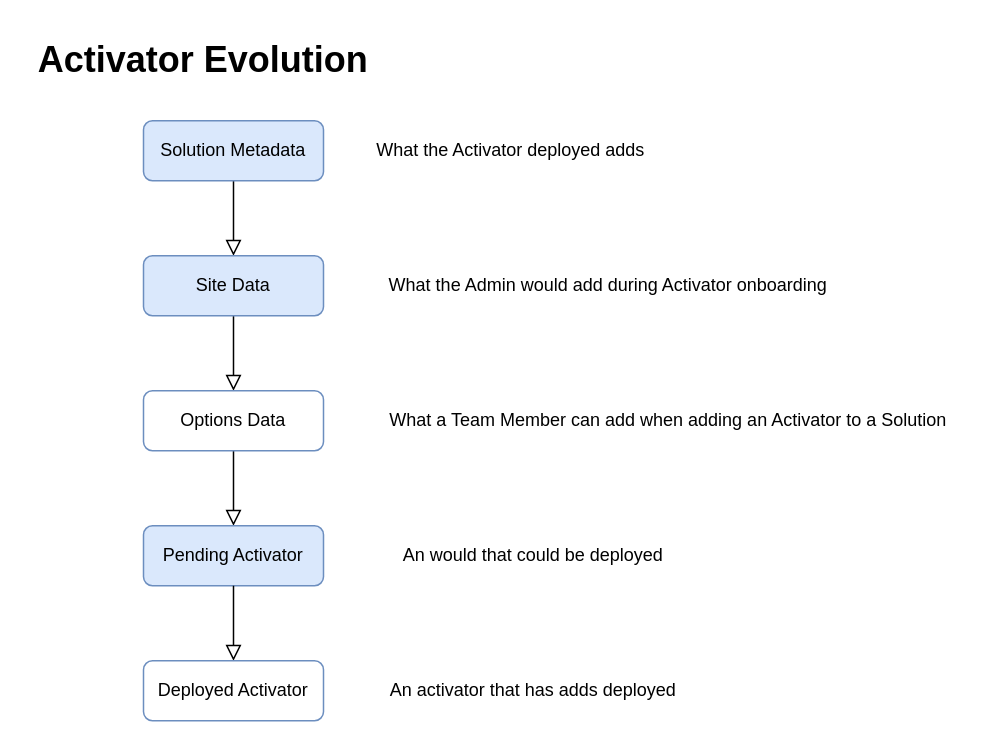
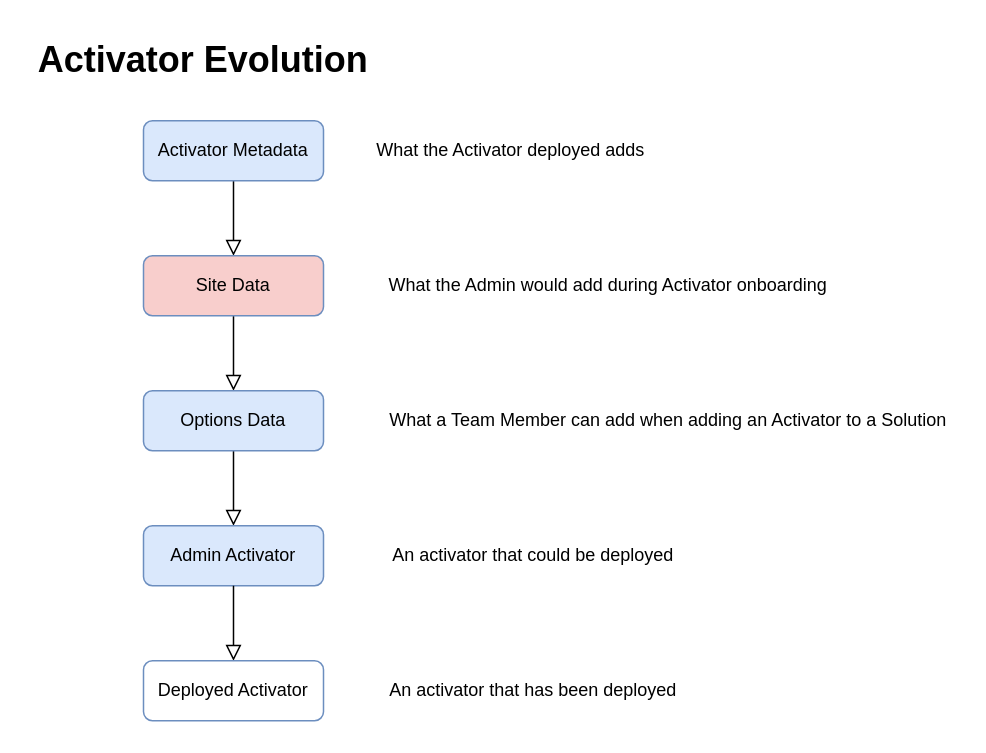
node "Solution Metadata": label "Solution Metadata" -> "Activator Metadata"
node "Site Data": fillcolor #dae8fc -> #f8cecc
node "Options Data": fillcolor #ffffff -> #dae8fc
node "Pending Activator": label "Pending Activator" -> "Admin Activator"
node "An would that could be deployed": label "An would that could be deployed" -> "An activator that could be deployed"
node "An activator that has adds deployed": label "An activator that has adds deployed" -> "An activator that has been deployed"
